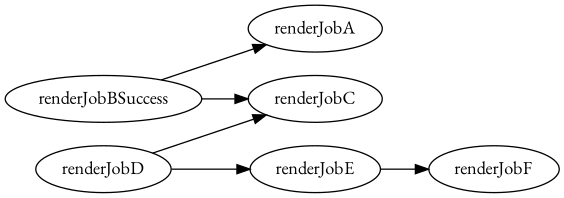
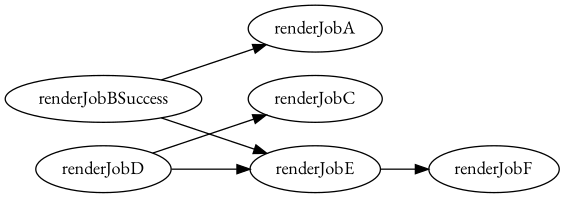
edge "renderJobBSuccess" -> "renderJobC": now "renderJobBSuccess" -> "renderJobE"
